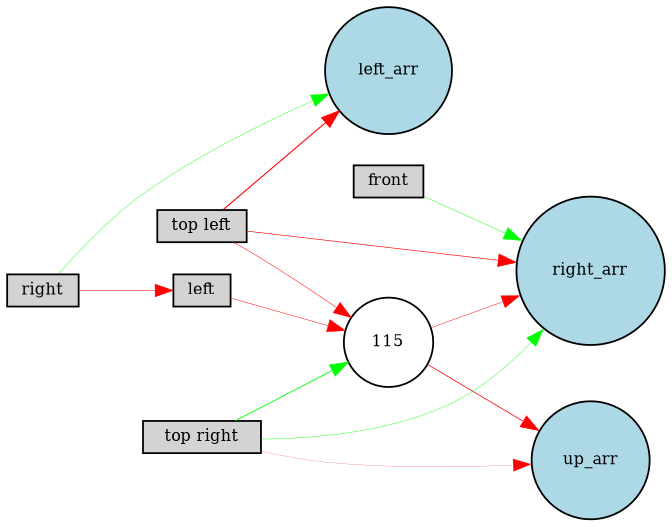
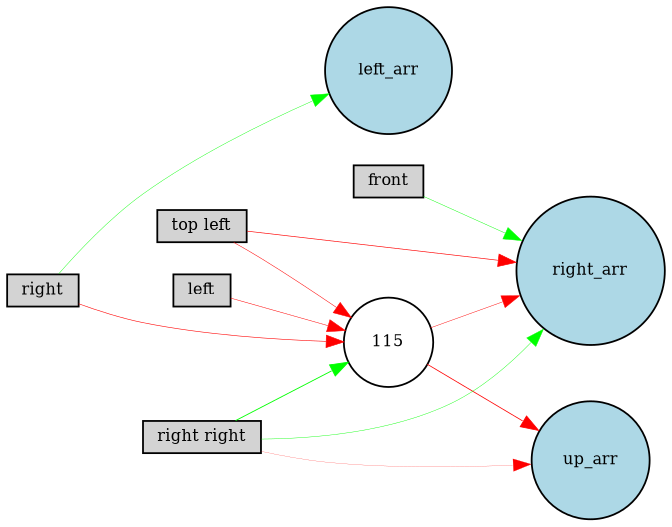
edge "top left" -> "left_arr": removed
edge "right" -> "left": now "right" -> "115"
node "top right": label "top right" -> "right right"
